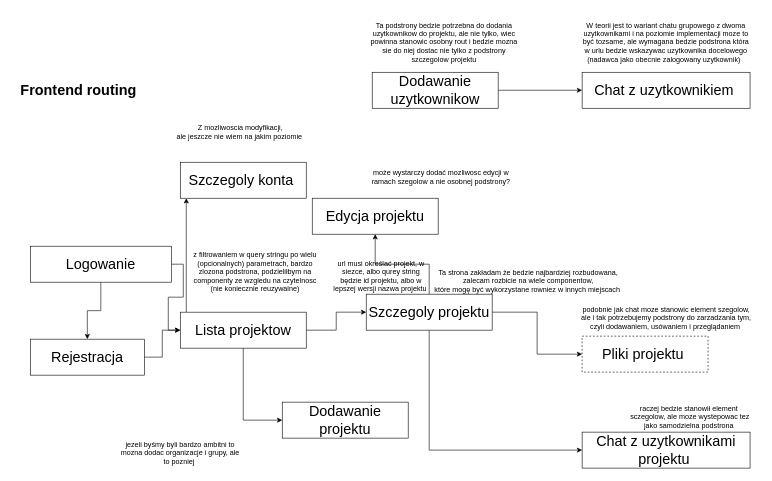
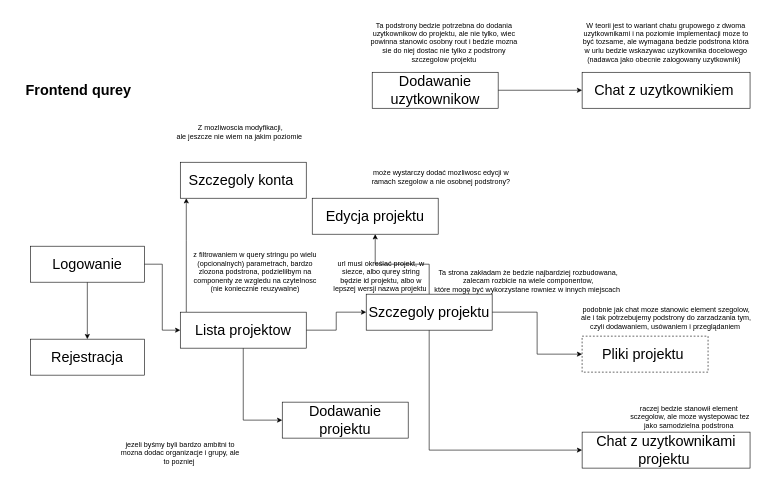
node "Frontend routing": label "Frontend routing" -> "Frontend qurey"
node "Logowanie": size 141x36 -> 114x36
edge "Rejestracja" -> "Lista projektow": removed
